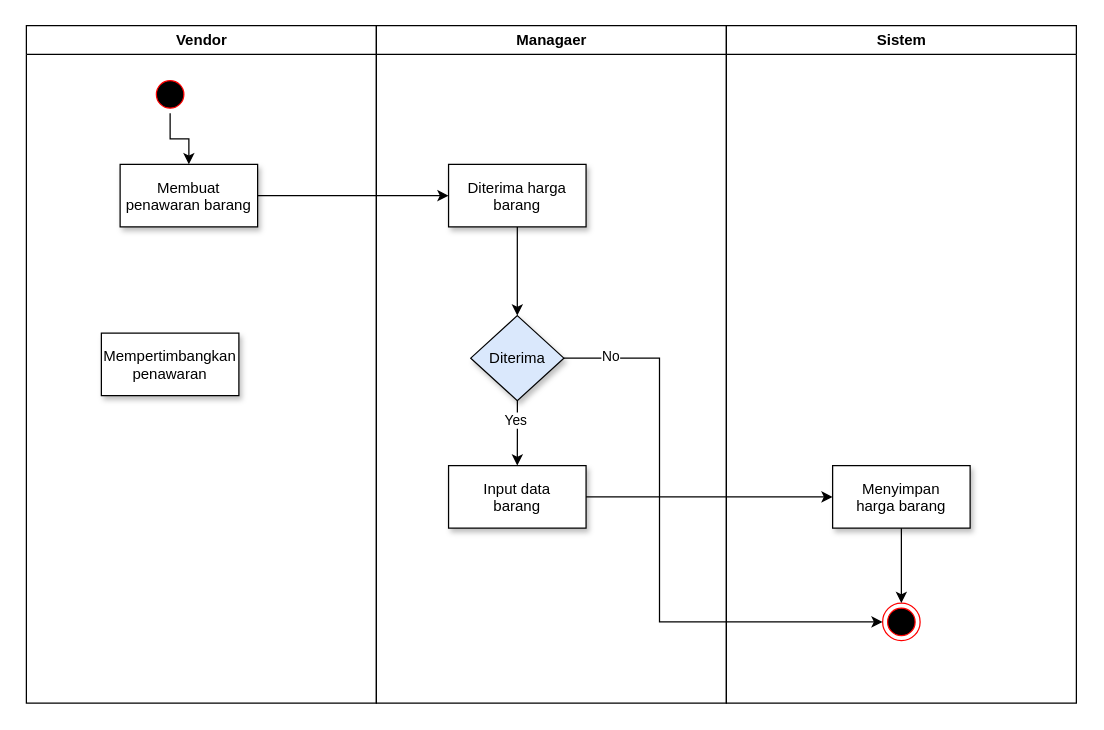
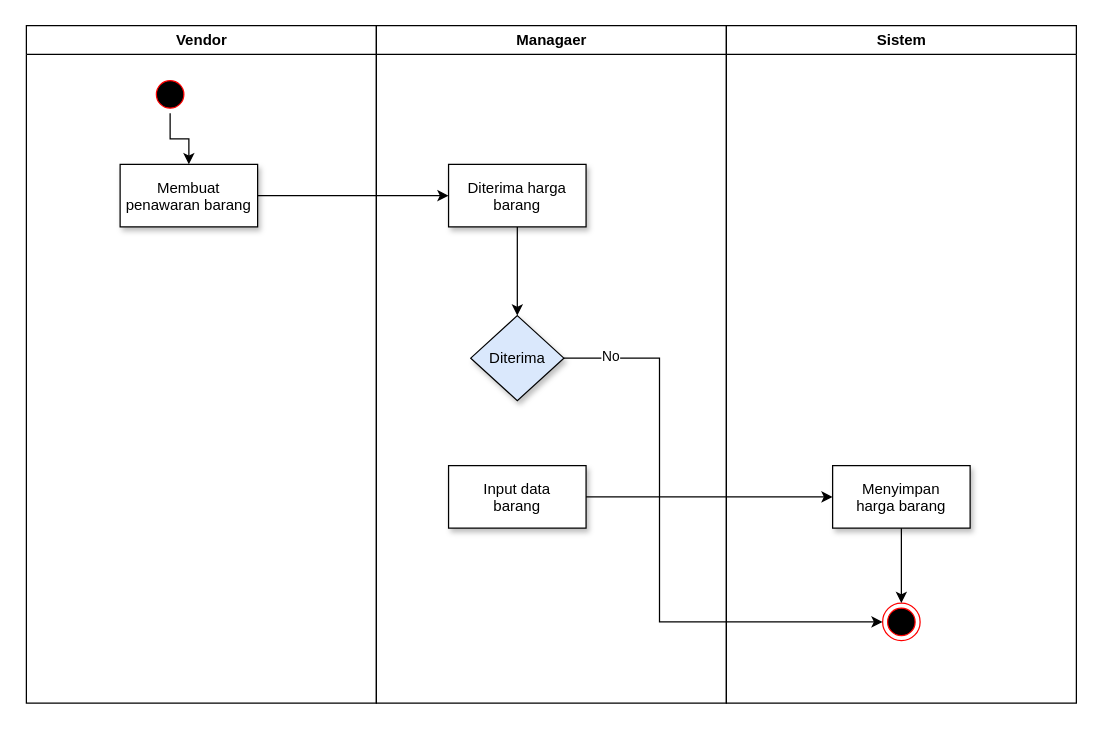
node "Mempertimbangkan penawaran": removed
edge "Diterima" -> "Input data barang": removed, label "Yes"
